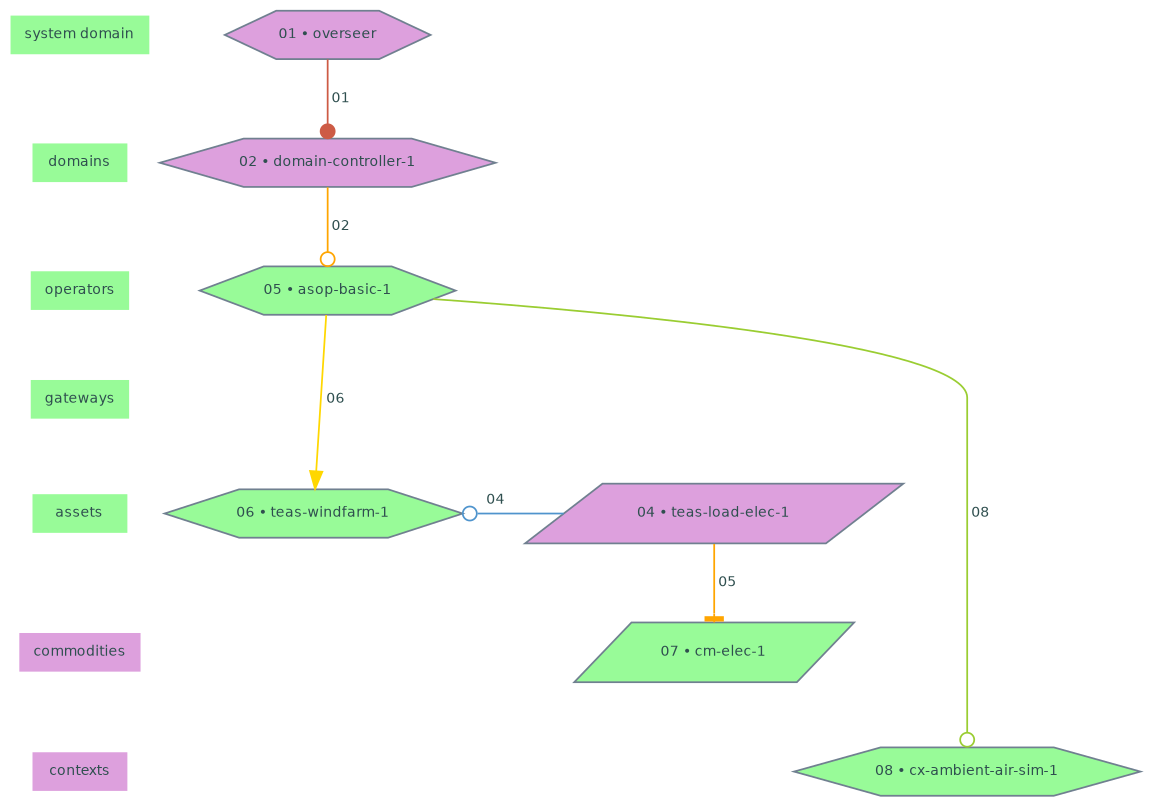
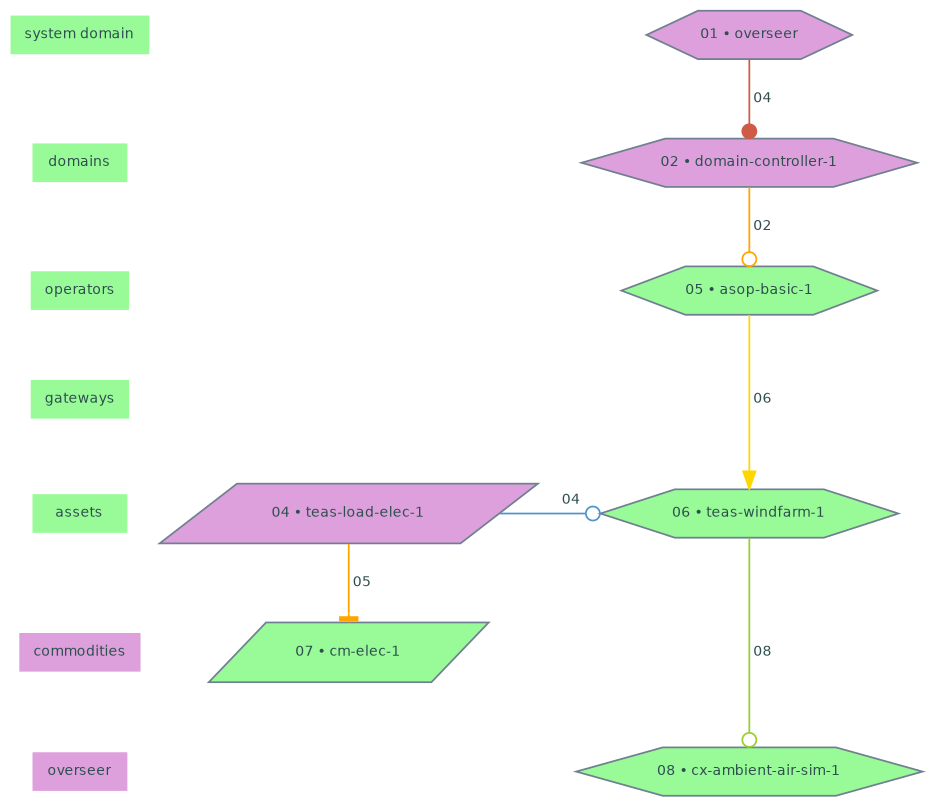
edge "01 • overseer" -> "02 • domain-controller-1": label " 01" -> " 04"
edge "05 • asop-basic-1" -> "08 • cx-ambient-air-sim-1": now "06 • teas-windfarm-1" -> "08 • cx-ambient-air-sim-1"
node "contexts": label "contexts" -> "overseer"
